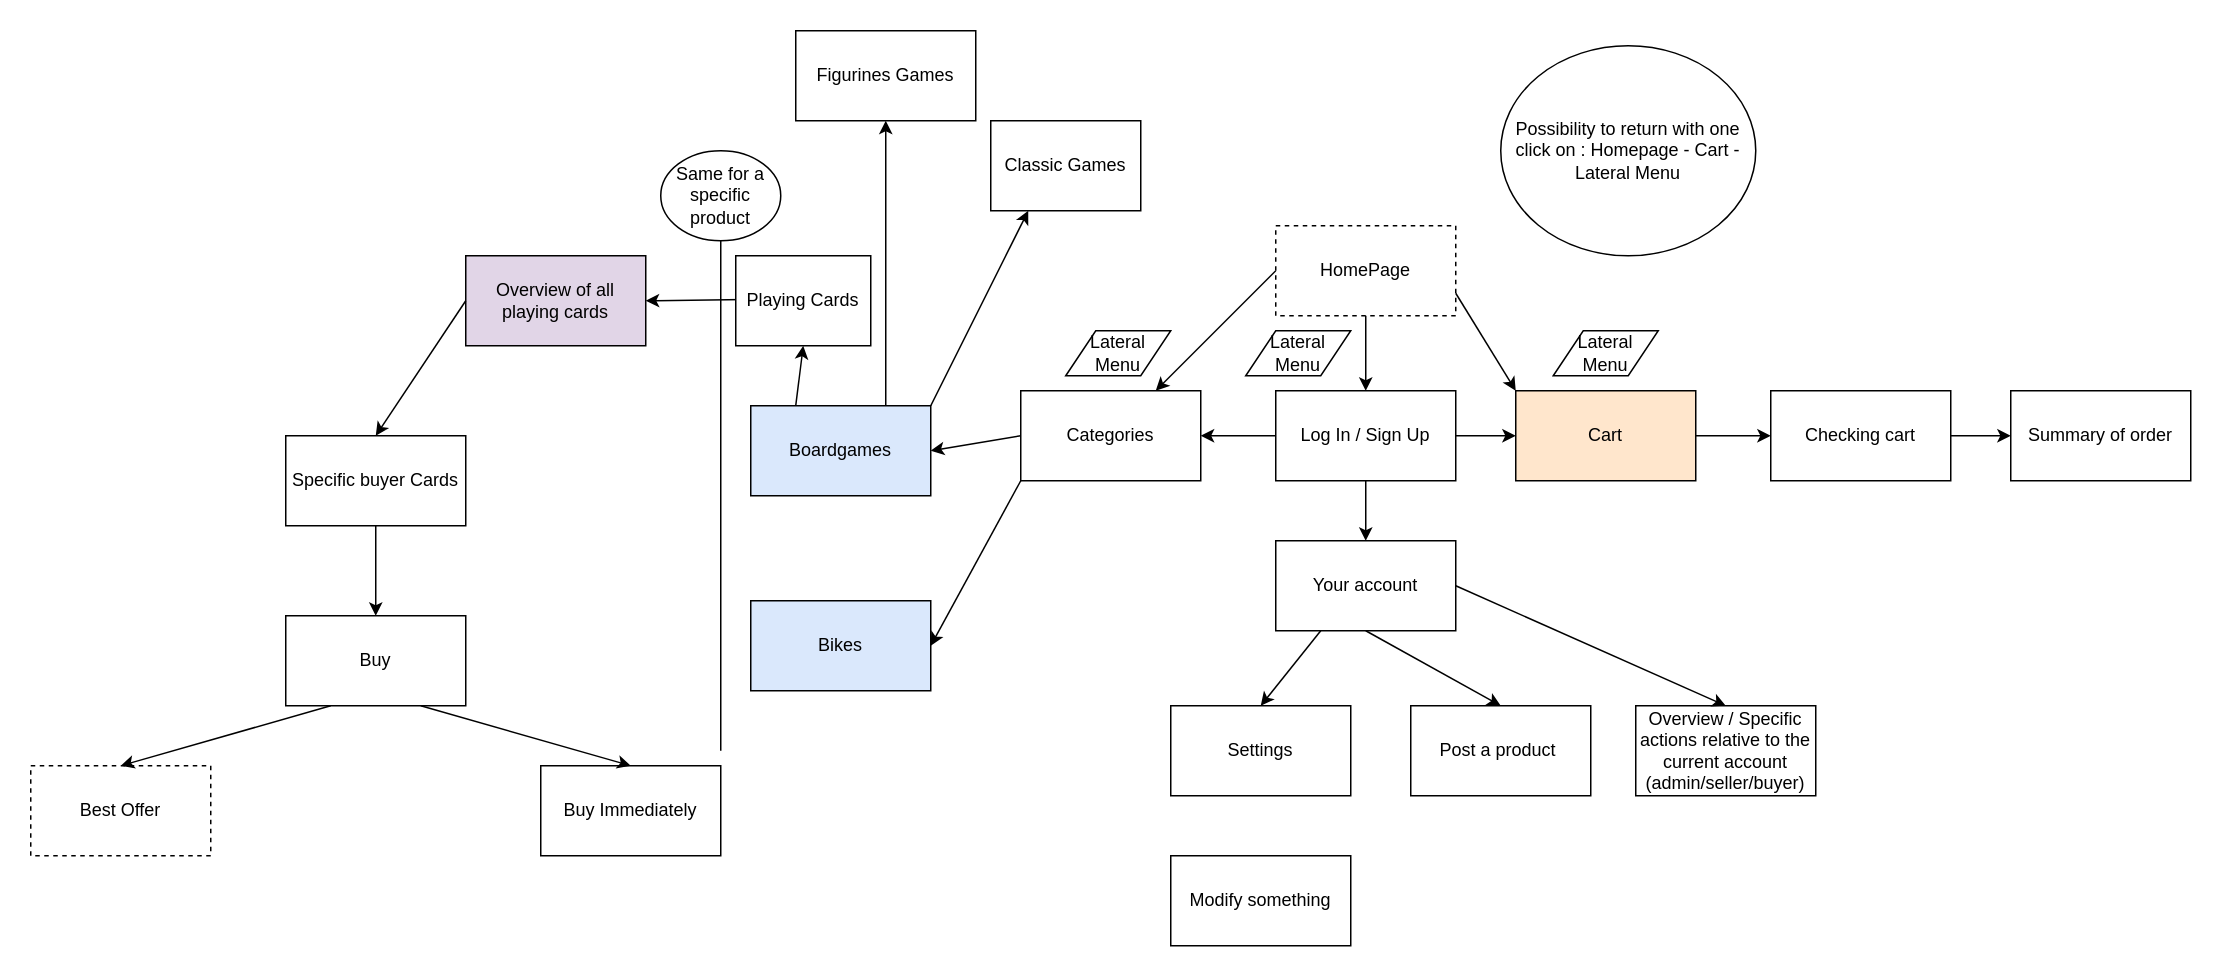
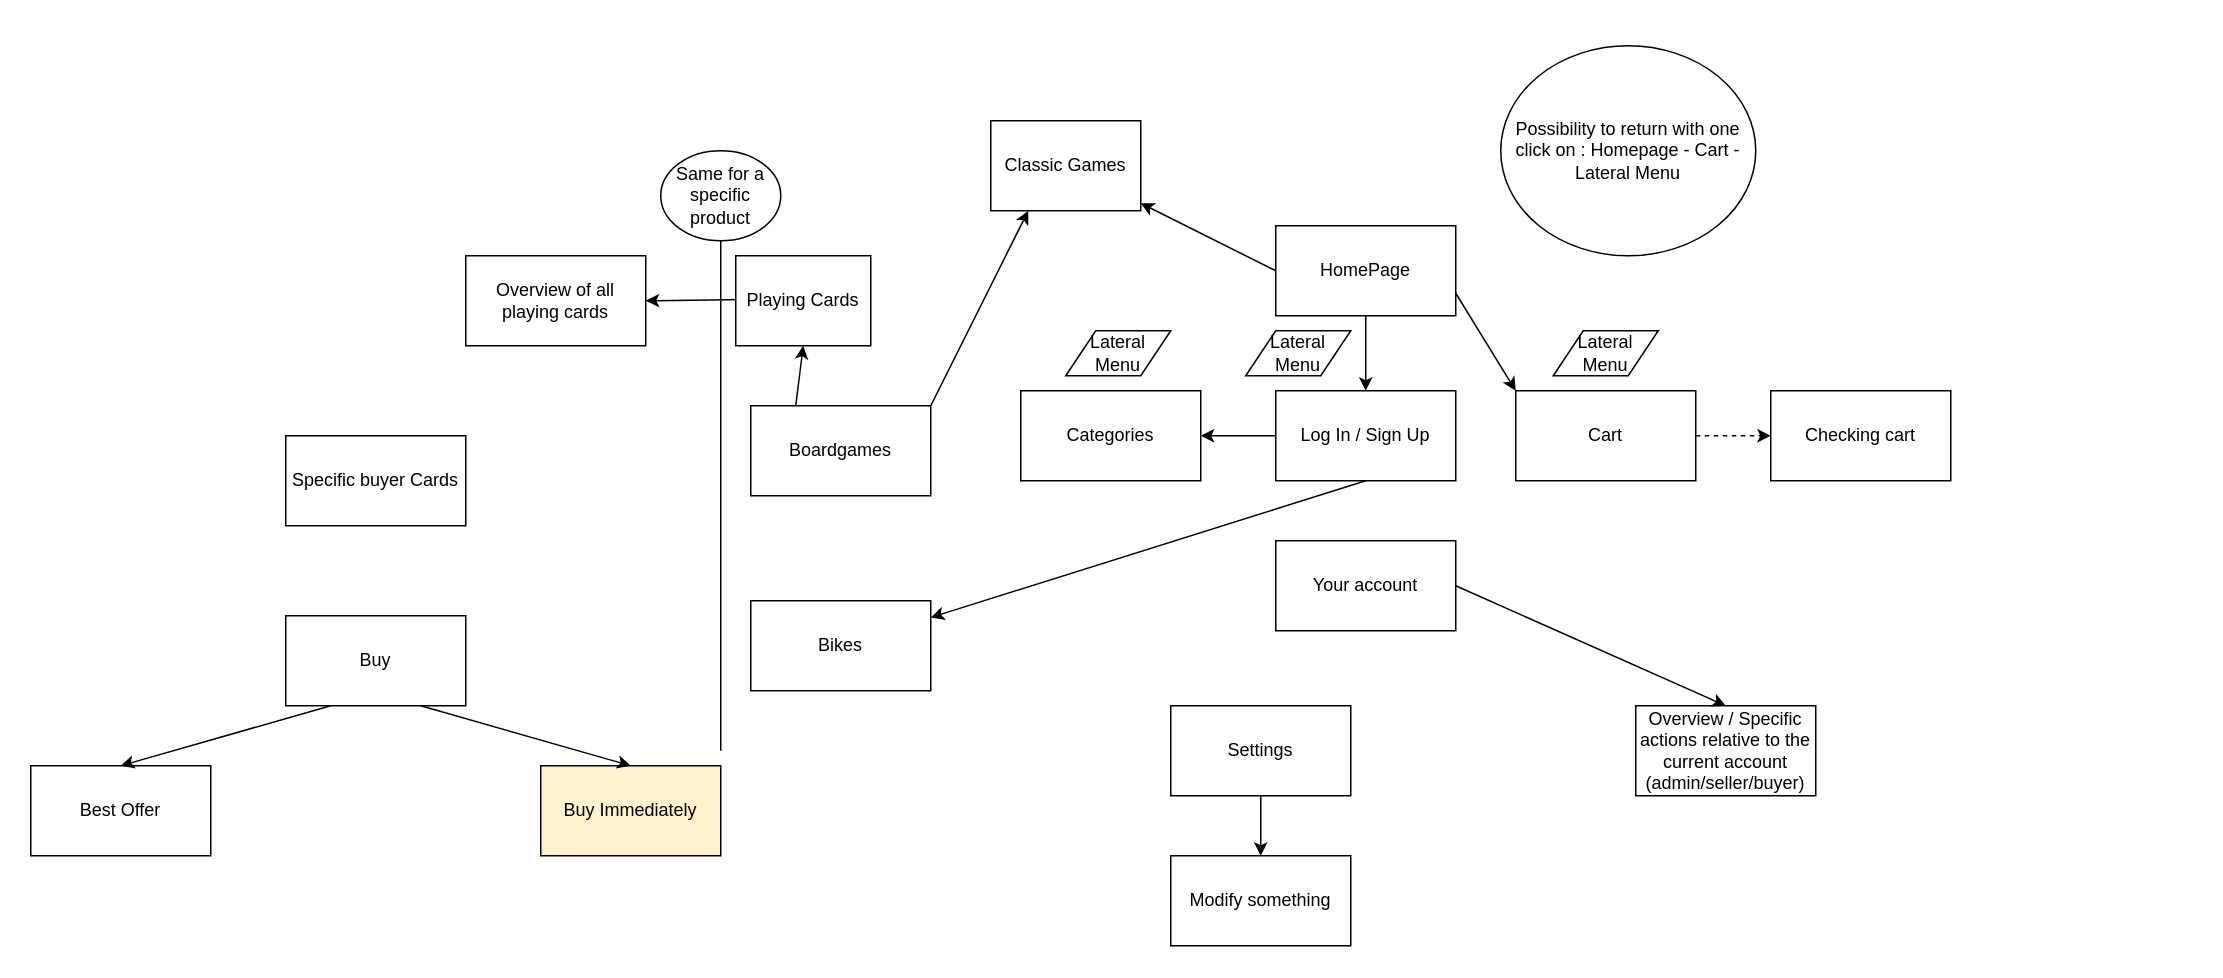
node "Figurines Games": removed
edge "Boardgames" -> "Figurines Games": removed
node "HomePage": style dashed -> solid
node "Overview of all playing cards": fillcolor #e1d5e7 -> #ffffff
edge "HomePage" -> "Categories": now "HomePage" -> "Classic Games"
edge "Overview of all playing cards" -> "Specific buyer Cards": removed
edge "Log In / Sign Up" -> "Cart": removed
node "Cart": fillcolor #ffe6cc -> #ffffff
edge "Cart" -> "Checking cart": style solid -> dashed
edge "Checking cart" -> "Summary of order": removed
node "Summary of order": removed
edge "Categories" -> "Boardgames": removed
node "Boardgames": fillcolor #dae8fc -> #ffffff
edge "Log In / Sign Up" -> "Your account": now "Log In / Sign Up" -> "Bikes"
edge "Categories" -> "Bikes": removed
edge "Specific buyer Cards" -> "Buy": removed
node "Bikes": fillcolor #dae8fc -> #ffffff
edge "Your account" -> "Settings": removed
edge "Your account" -> "Post a product": removed
node "Post a product": removed
node "Best Offer": style dashed -> solid
node "Buy Immediately": fillcolor #ffffff -> #fff2cc
edge "Settings" -> "Modify something": added
